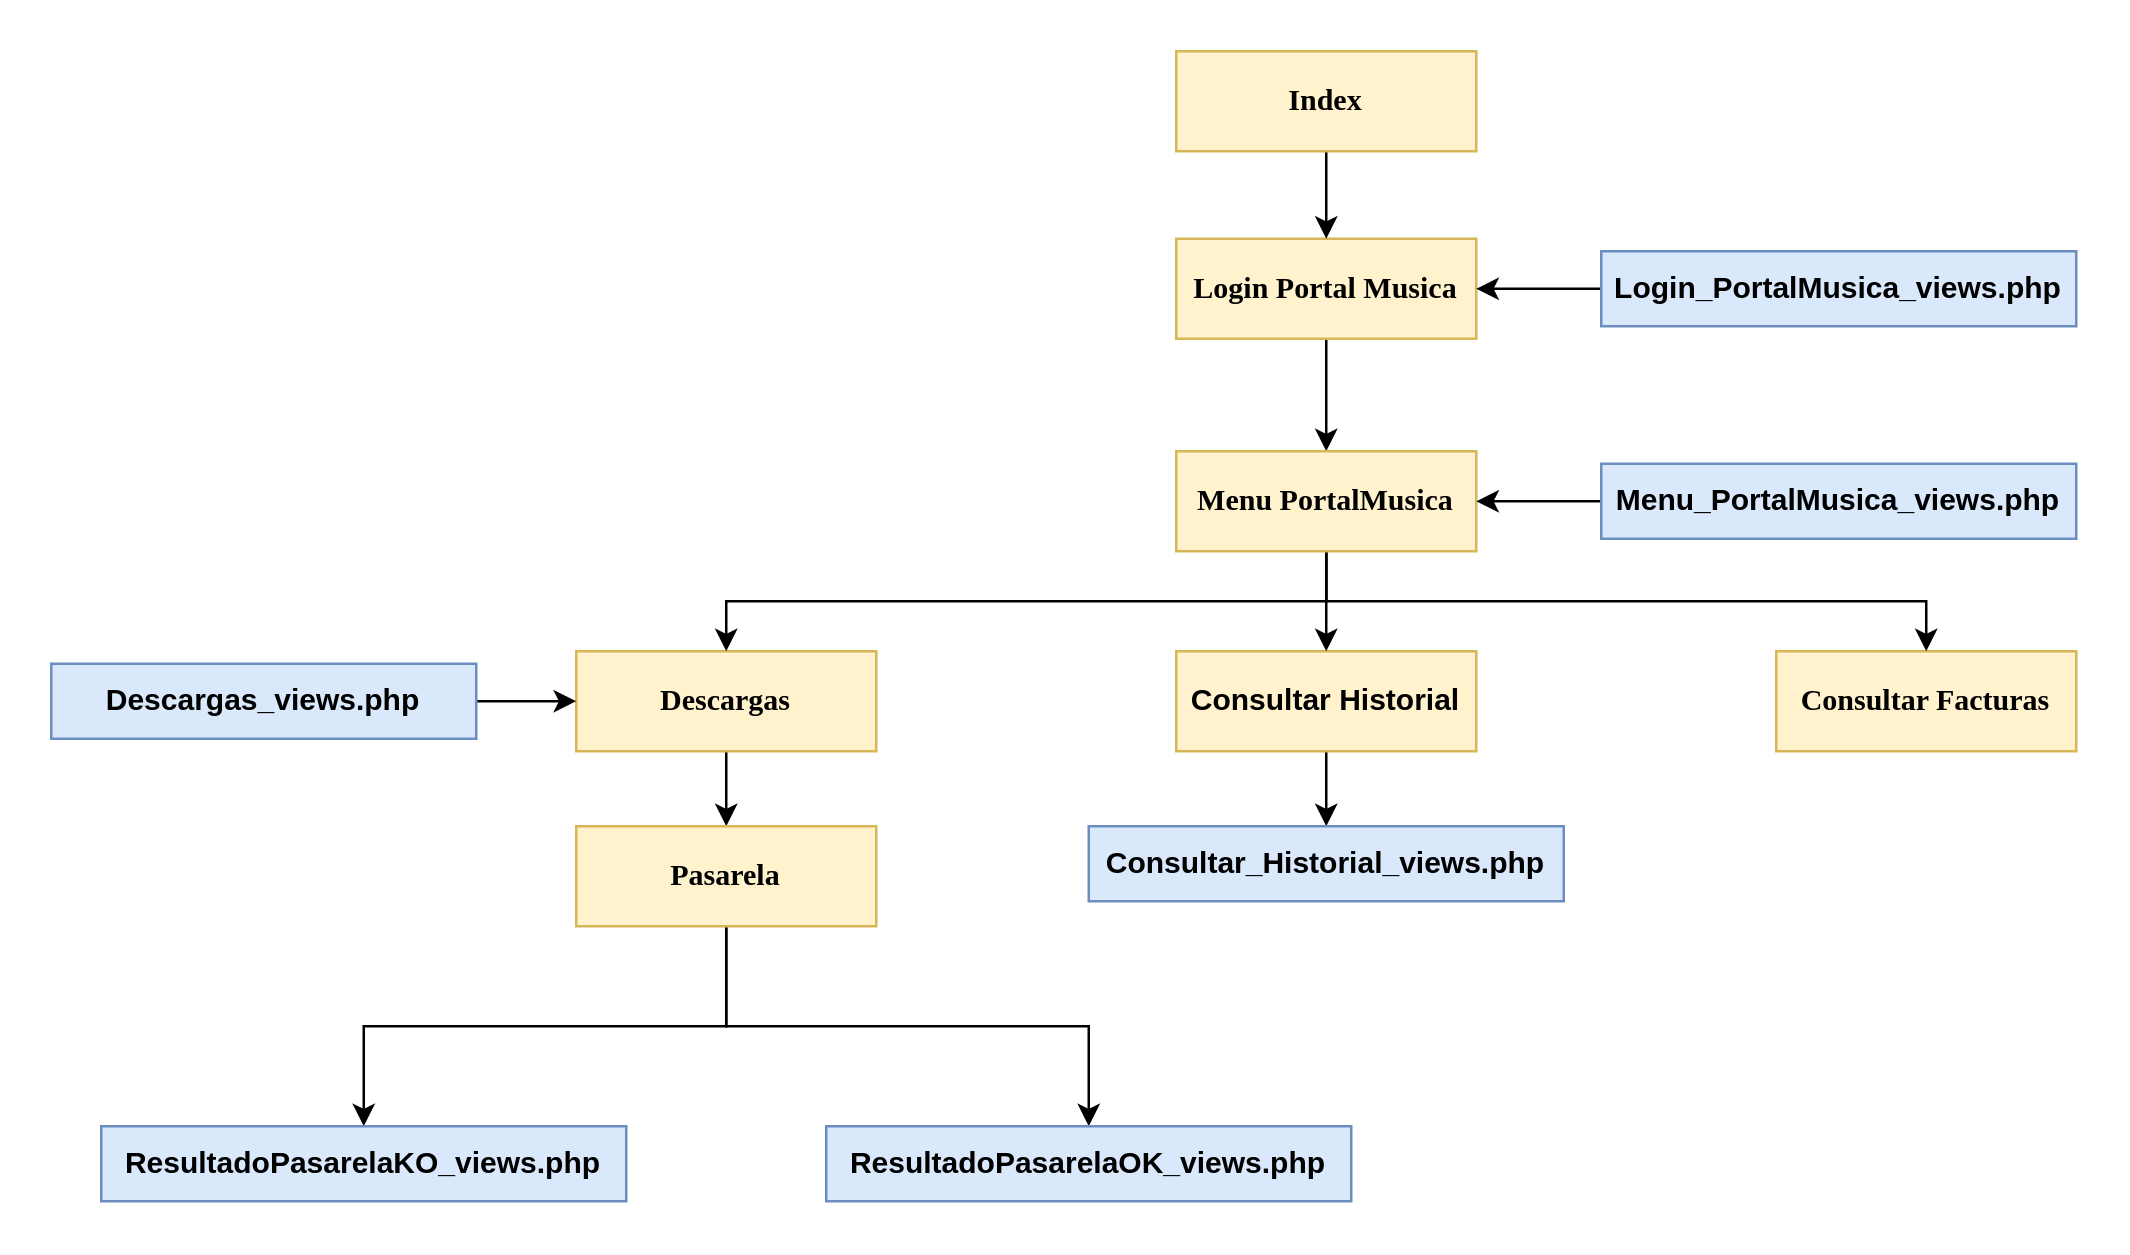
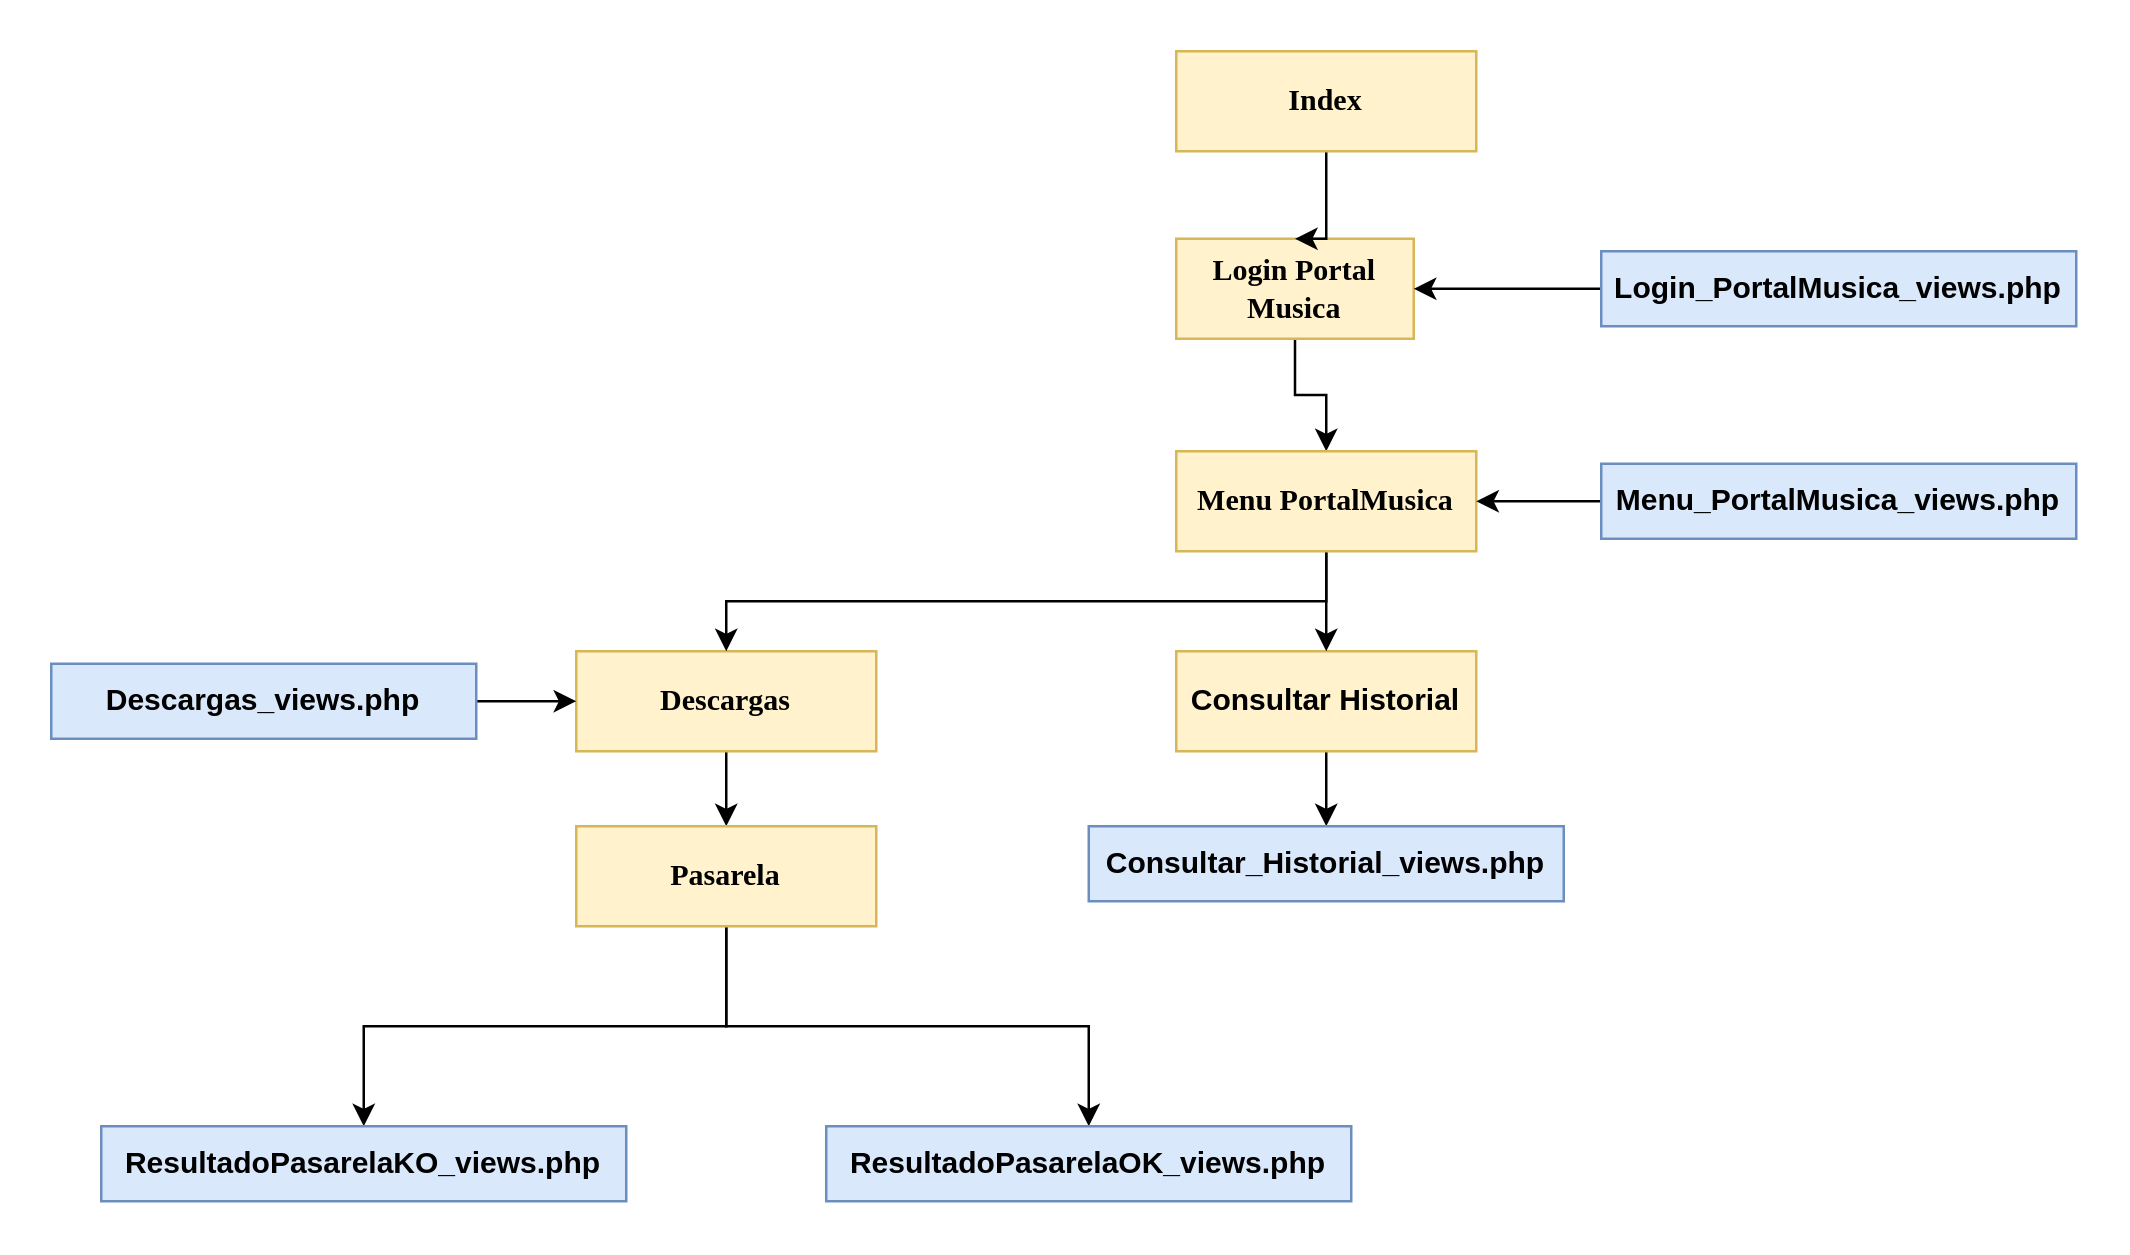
node "Login Portal Musica": size 300x100 -> 238x100
edge "Menu PortalMusica" -> "Consultar Facturas": removed
node "Consultar Facturas": removed
